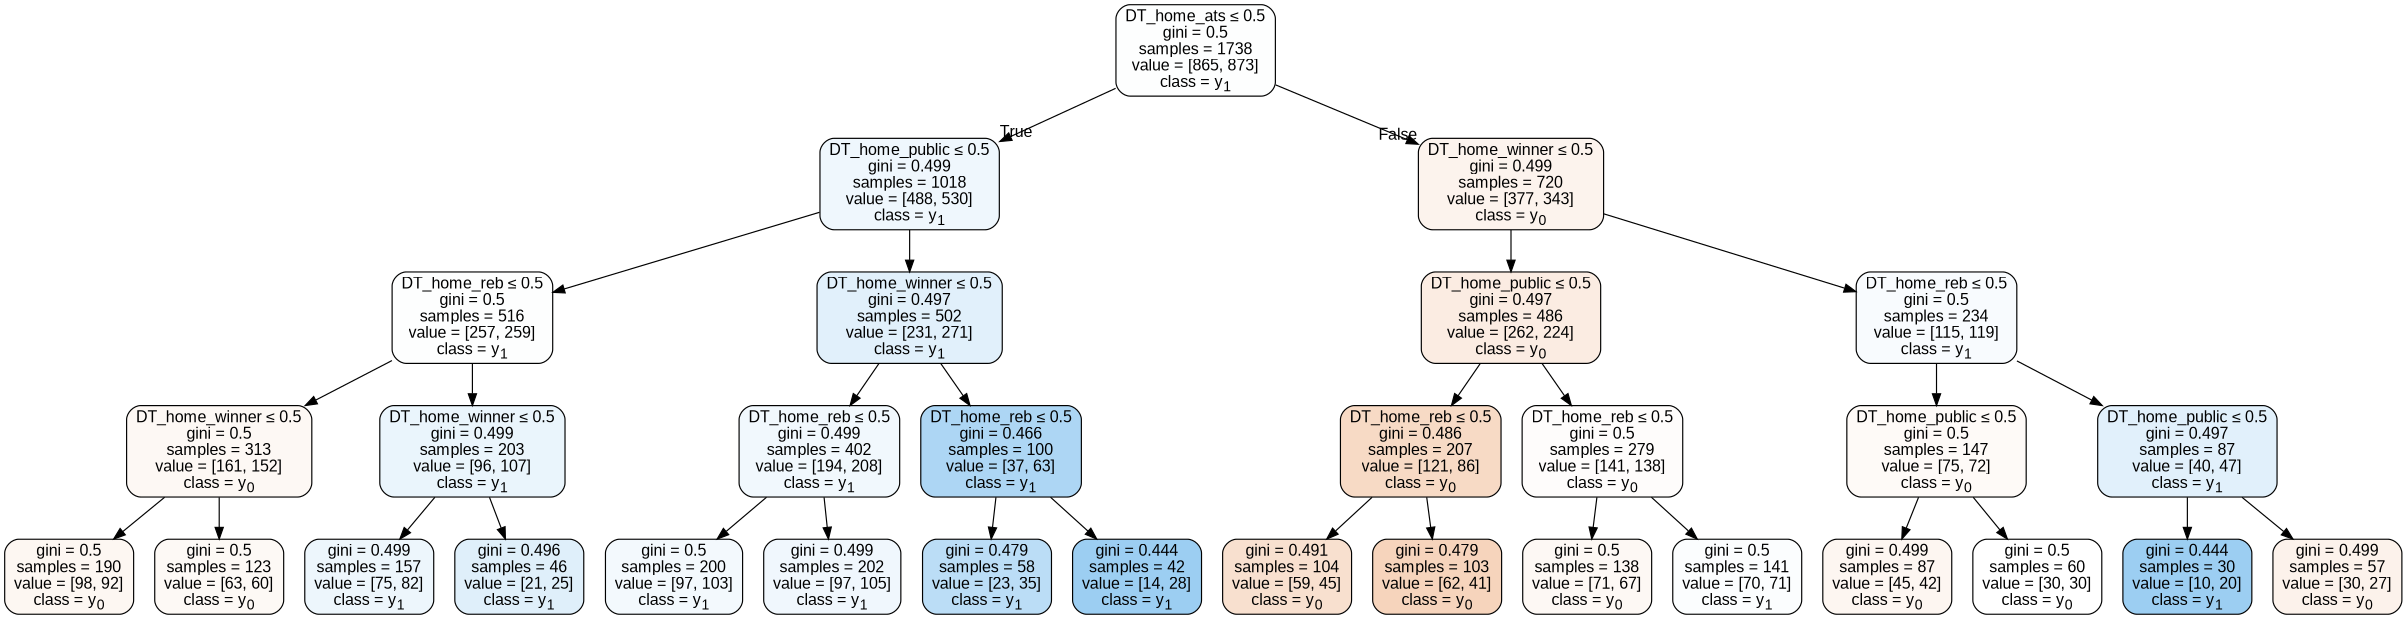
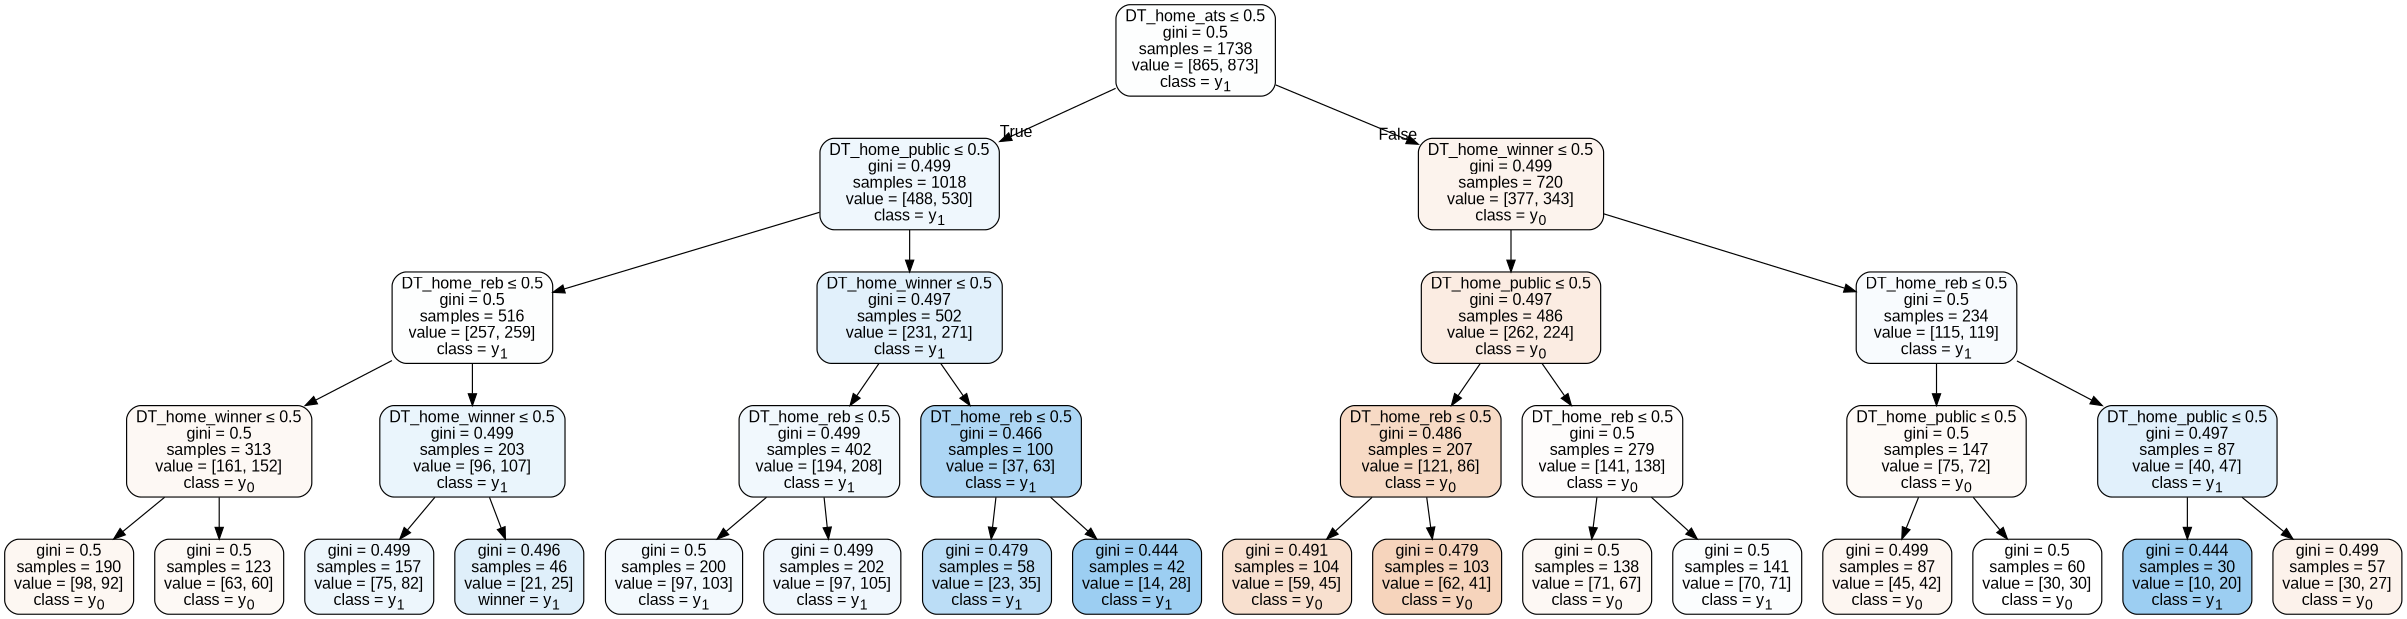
node "gini = 0.496": text "class = y" -> "winner = y"
